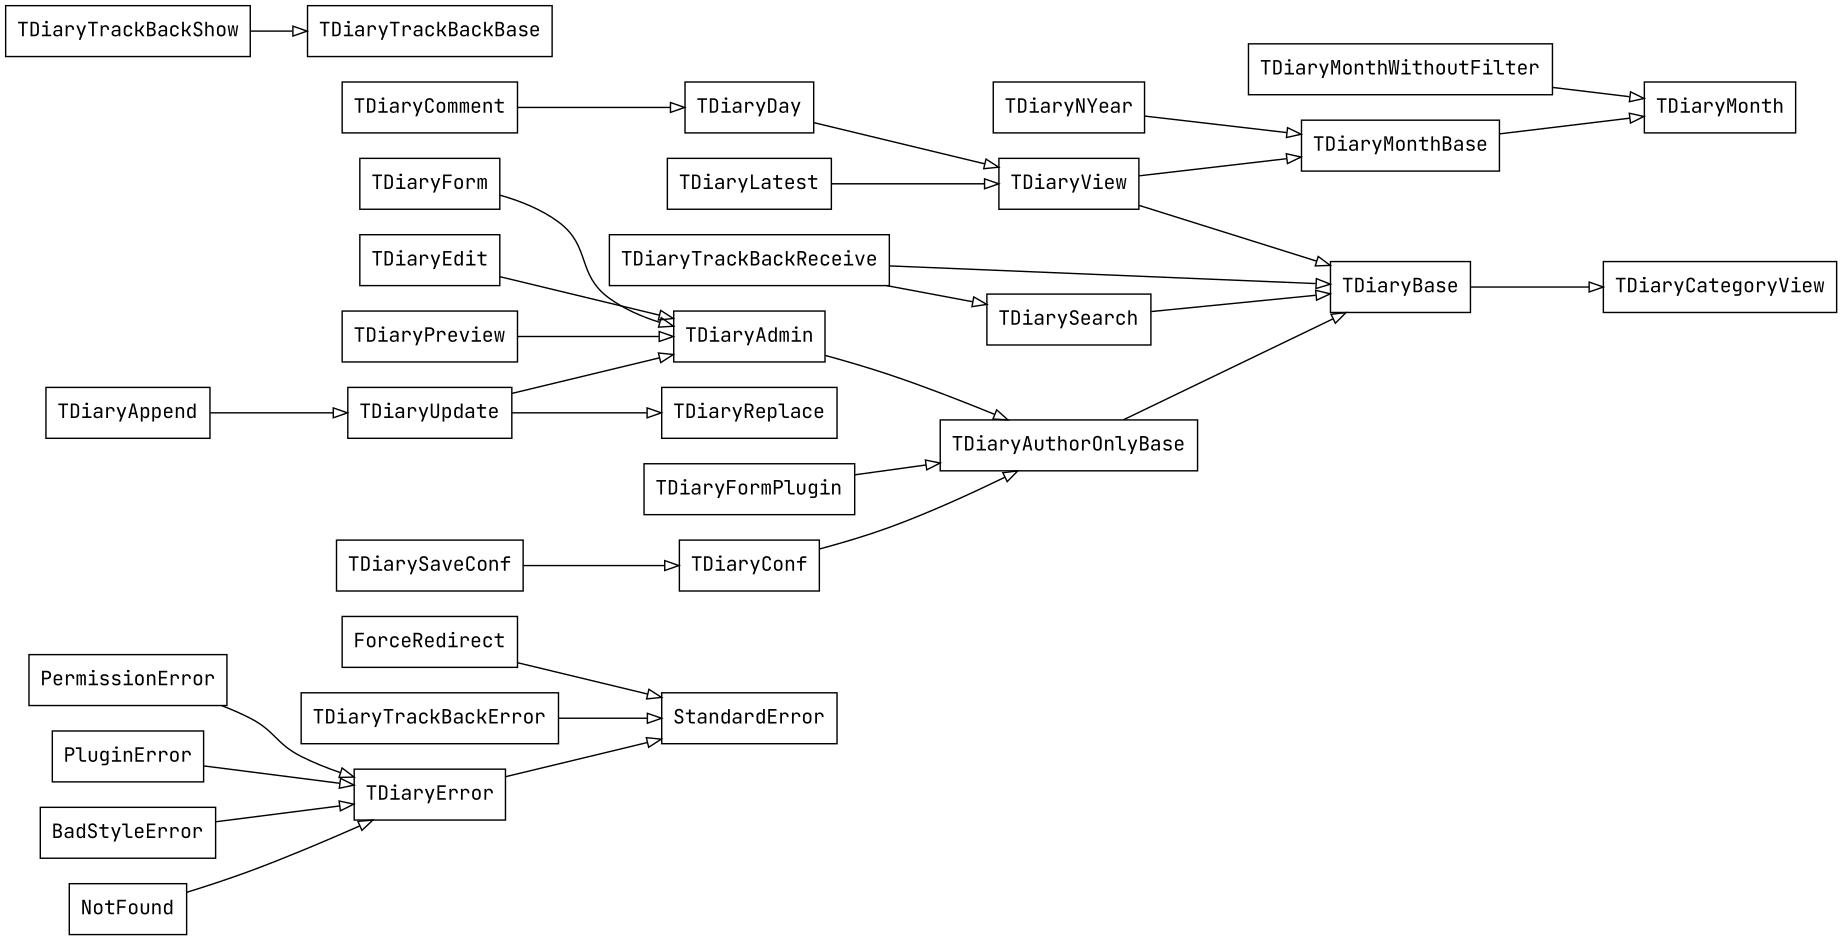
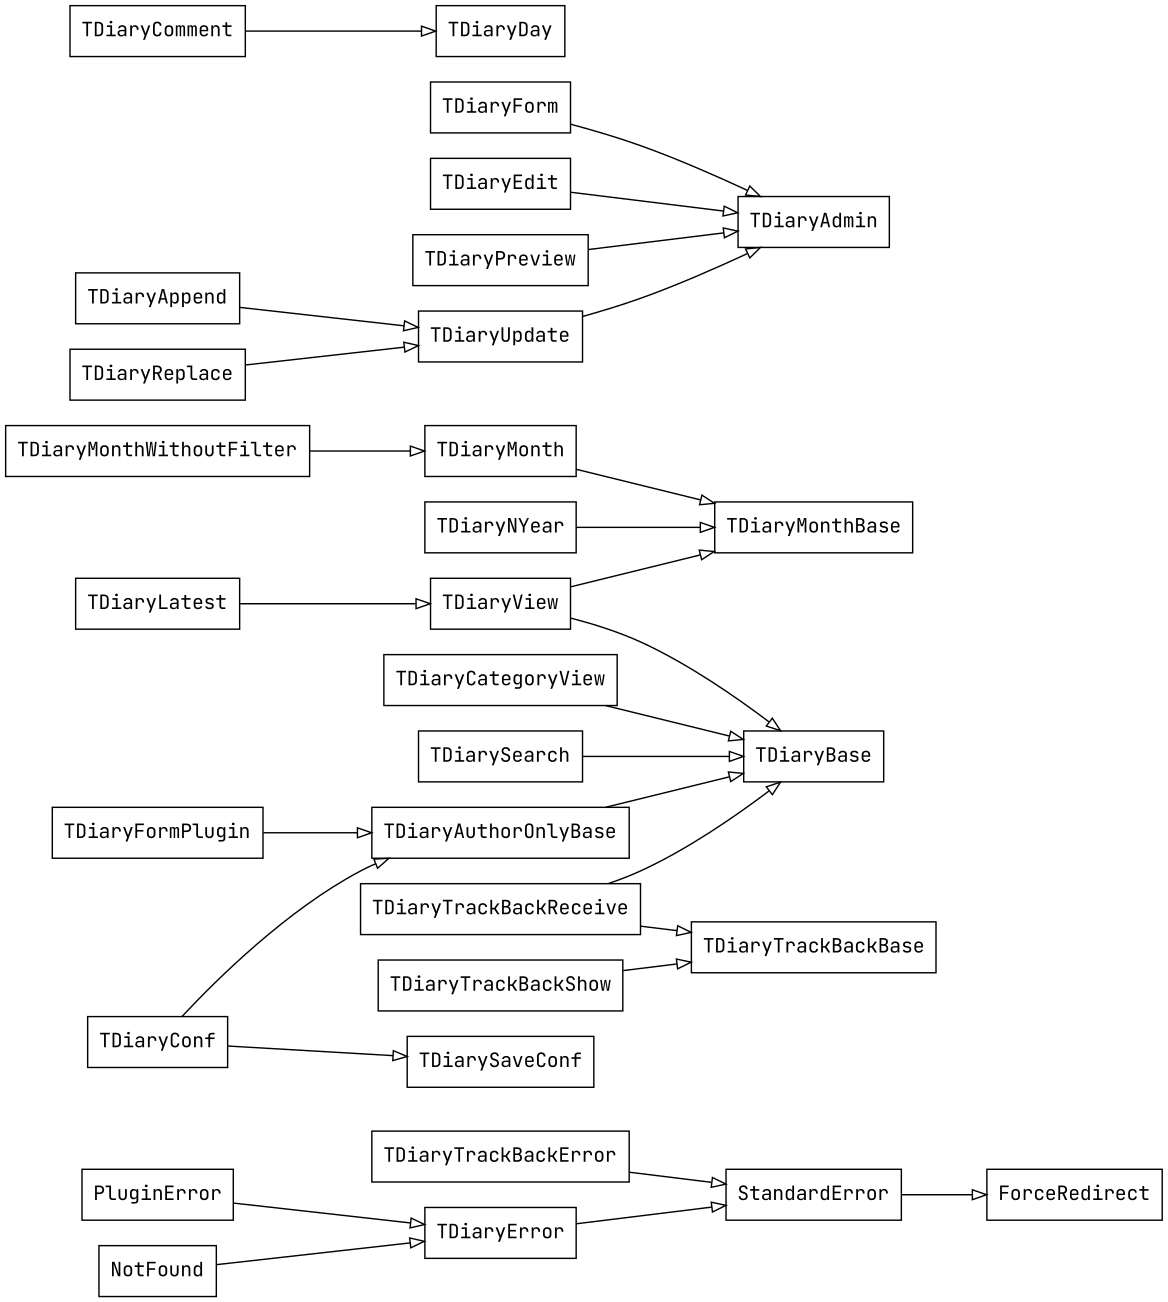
edge "TDiaryMonthBase" -> "TDiaryMonth": reversed
edge "TDiaryDay" -> "TDiaryView": removed
edge "TDiaryBase" -> "TDiaryCategoryView": reversed
edge "TDiaryTrackBackReceive" -> "TDiarySearch": now "TDiaryTrackBackReceive" -> "TDiaryTrackBackBase"
edge "TDiaryAdmin" -> "TDiaryAuthorOnlyBase": removed
edge "TDiaryUpdate" -> "TDiaryReplace": reversed
edge "TDiarySaveConf" -> "TDiaryConf": reversed
edge "ForceRedirect" -> "StandardError": reversed
node "PermissionError": removed
node "BadStyleError": removed
